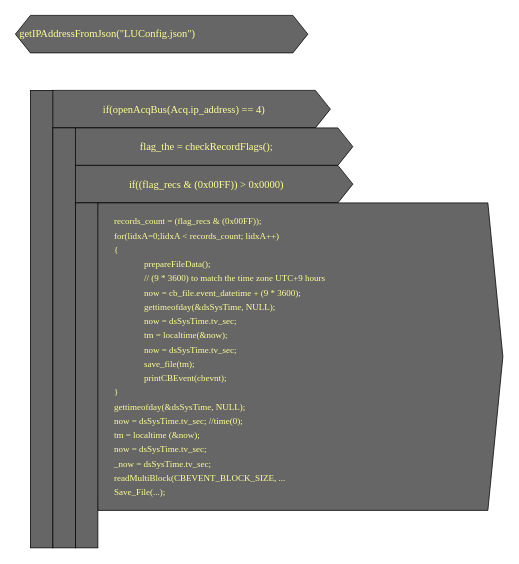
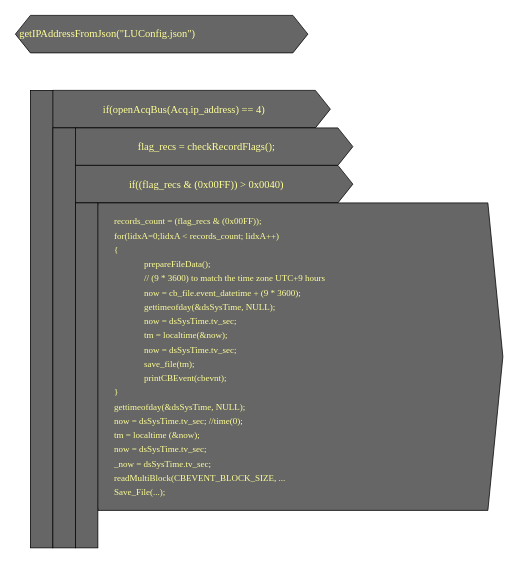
node "flag_the = checkRecordFlags();": label "flag_the = checkRecordFlags();" -> "flag_recs = checkRecordFlags();"
node "if((flag_recs & (0x00FF)) > 0x0000)": label "if((flag_recs & (0x00FF)) > 0x0000)" -> "if((flag_recs & (0x00FF)) > 0x0040)"
